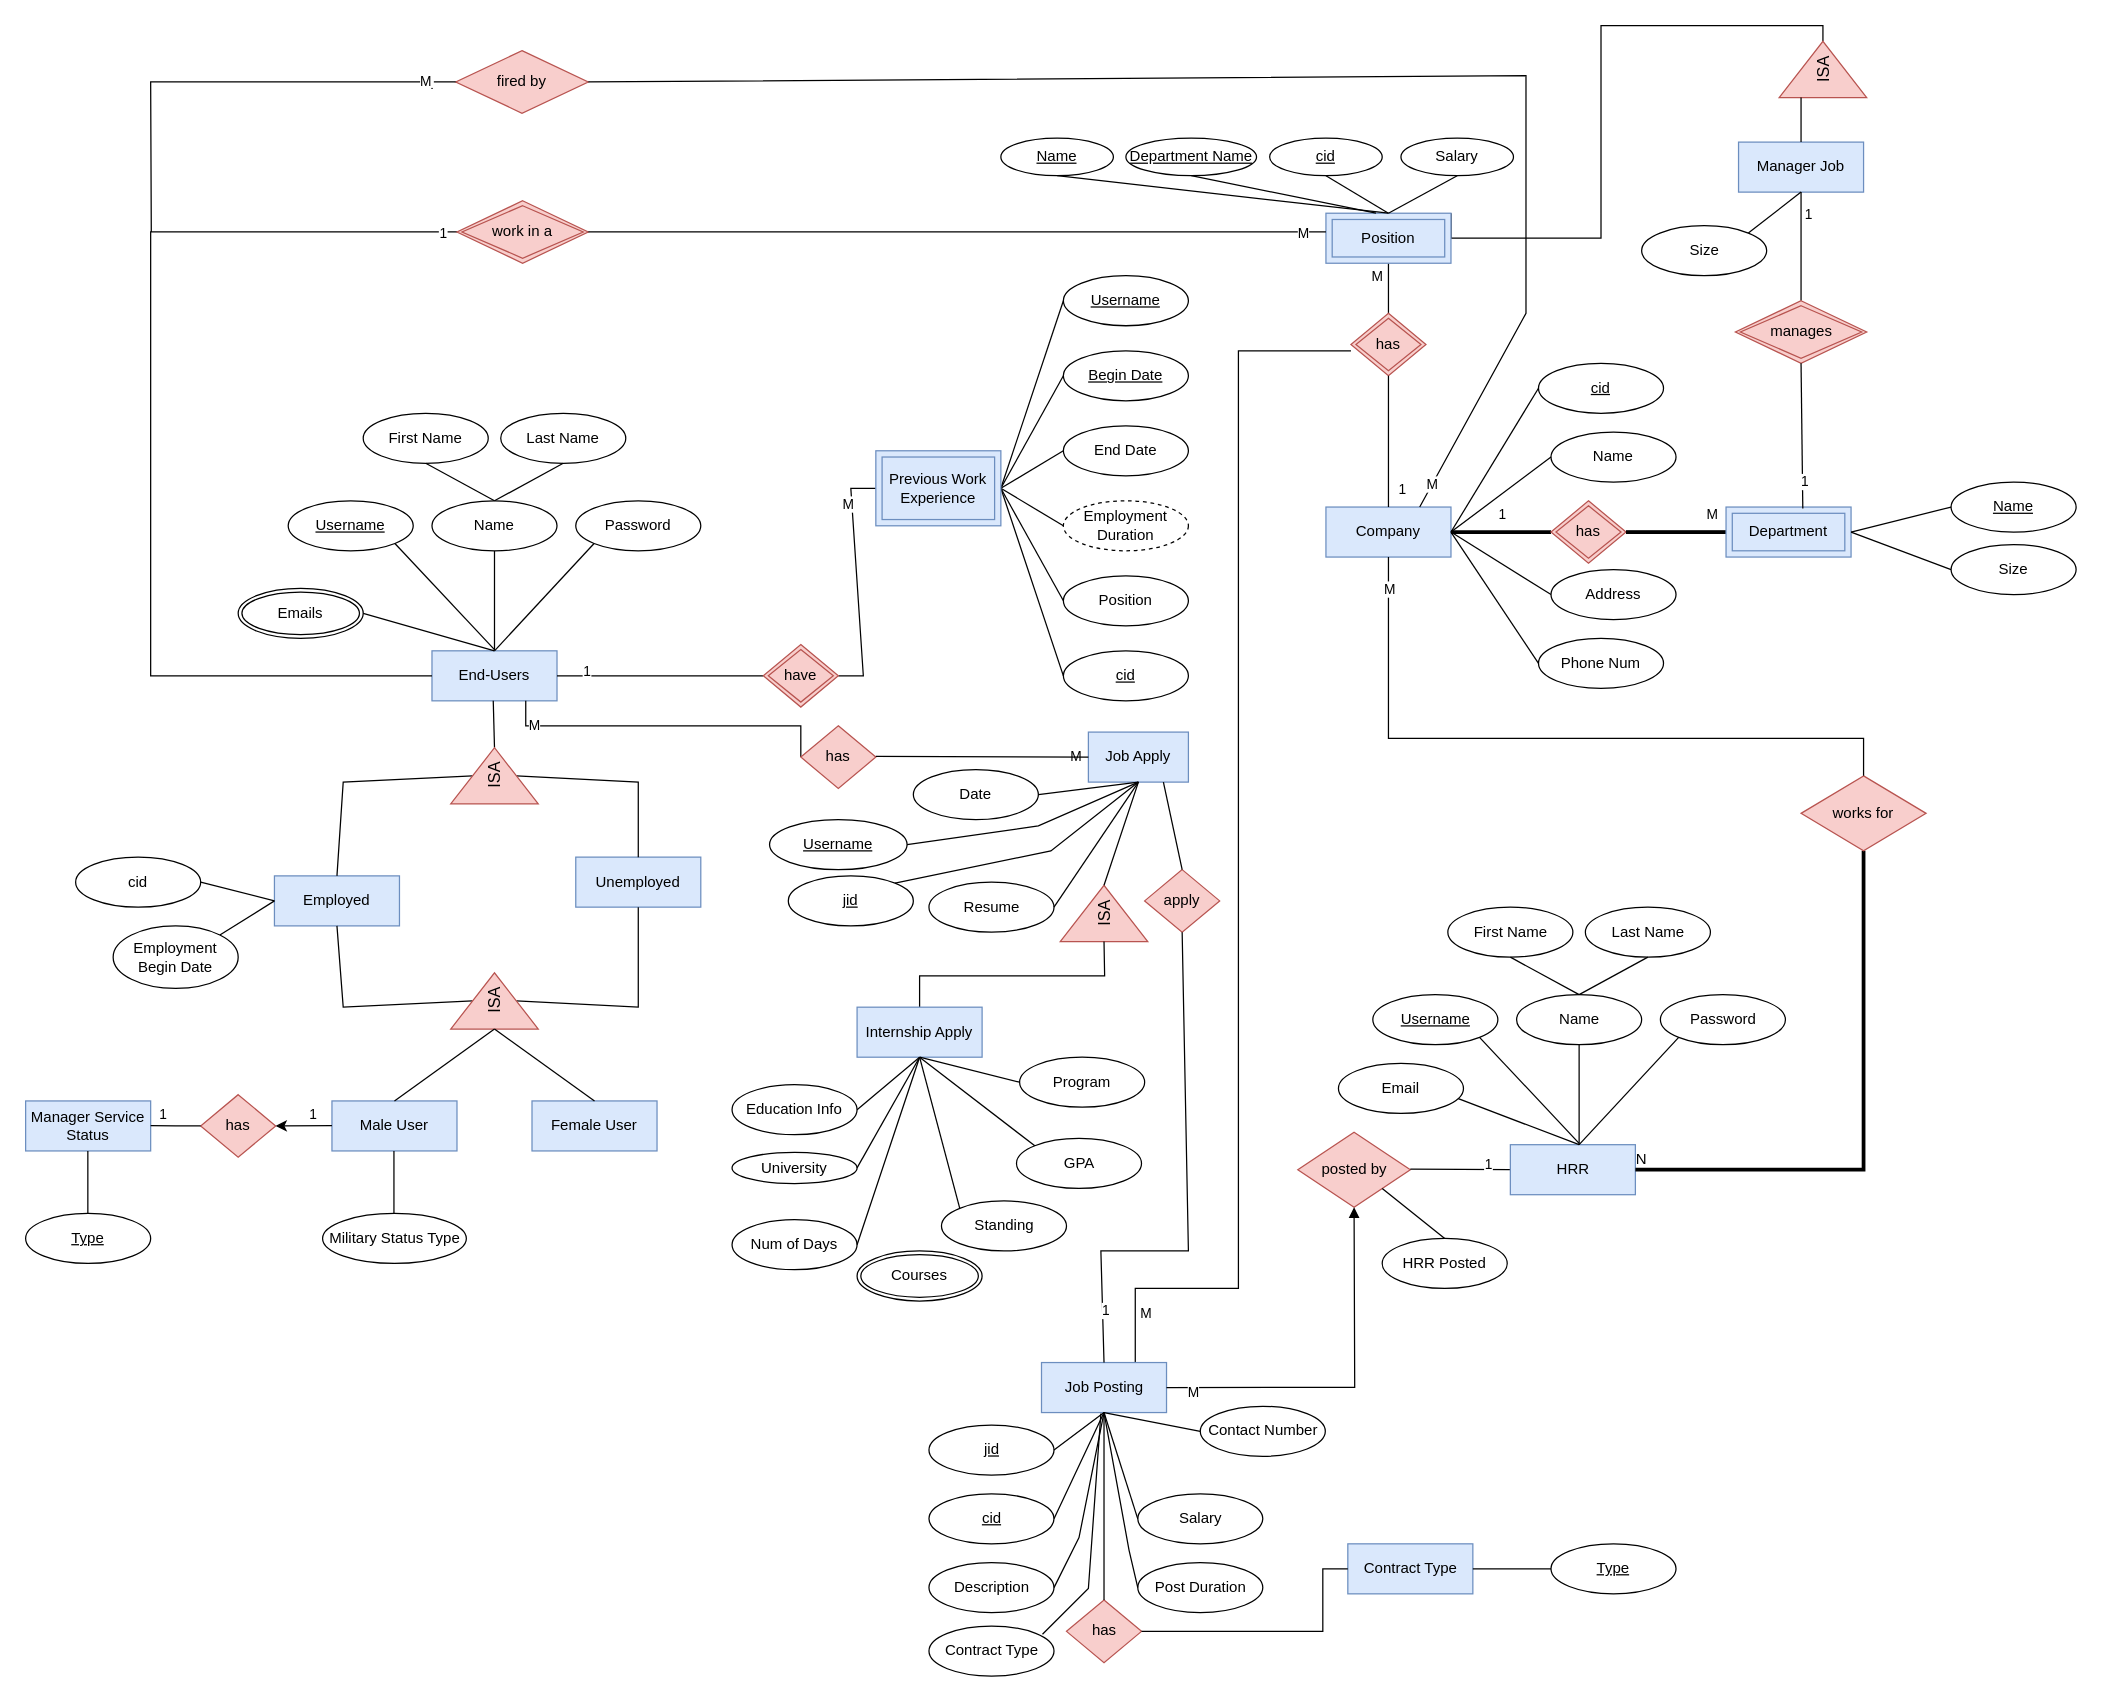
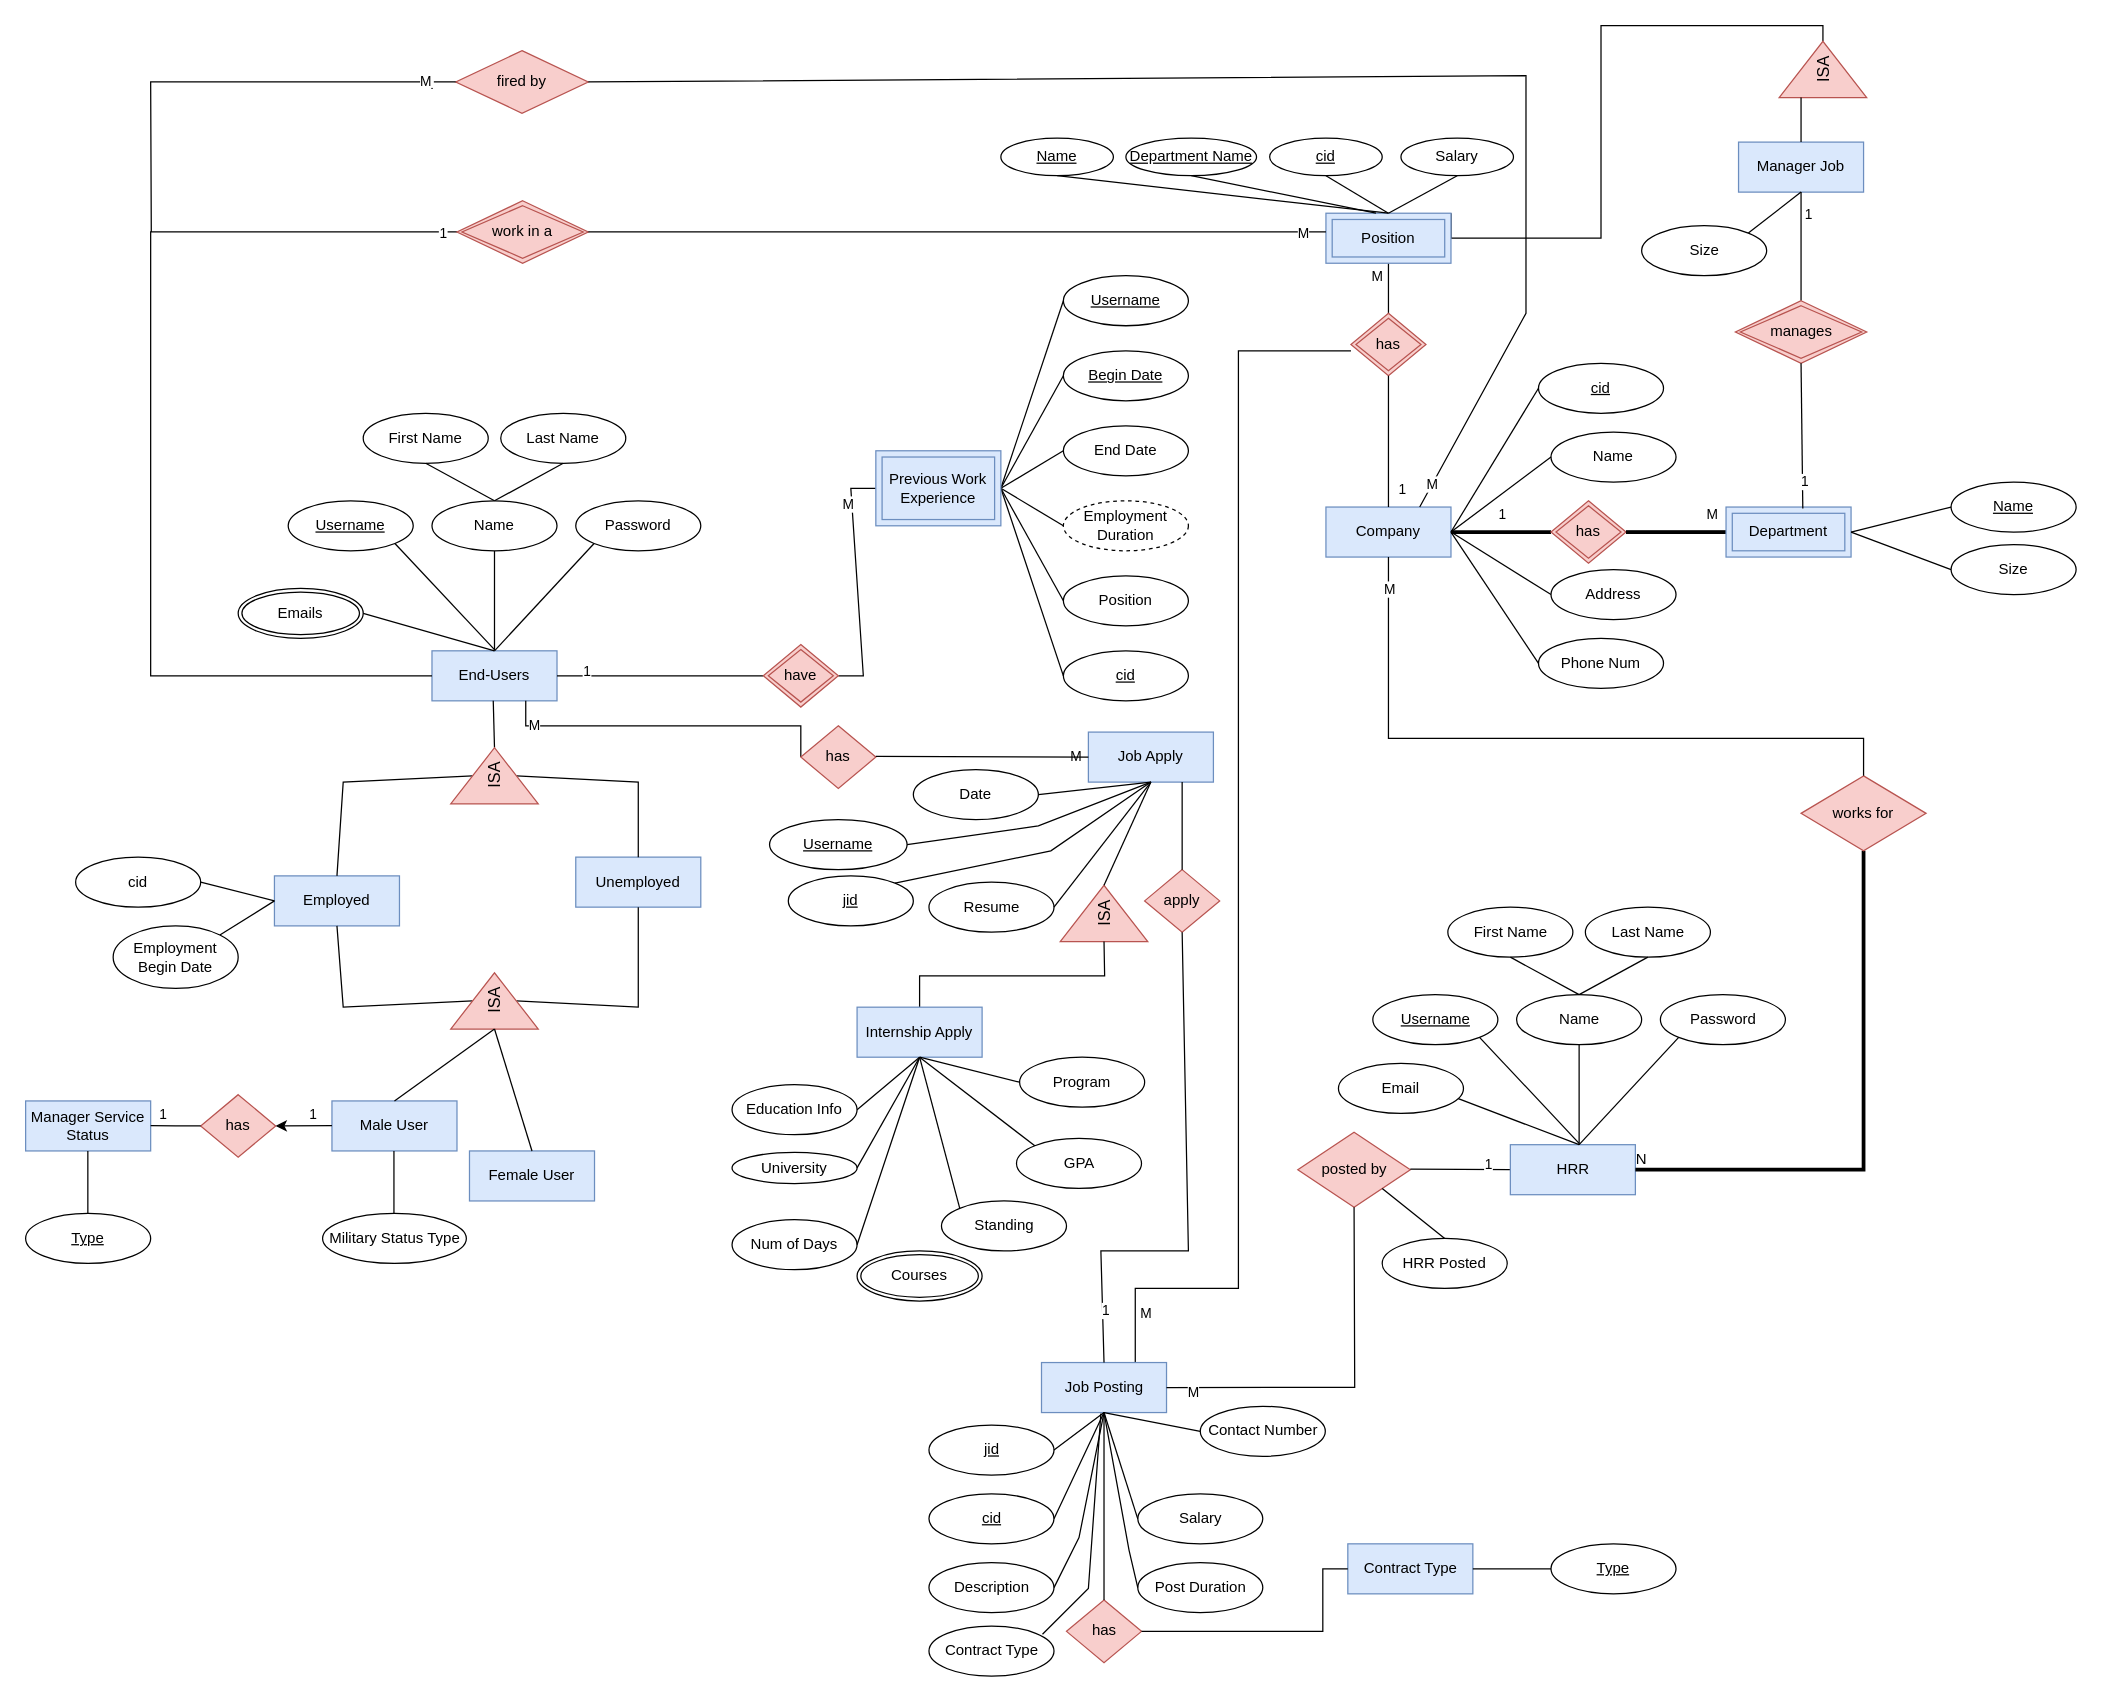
node "Job Apply": size 100x50 -> 125x50
node "Female User": moved (594, 1126) -> (532, 1176)
edge "Job Posting" -> "posted by": arrowhead block -> none
